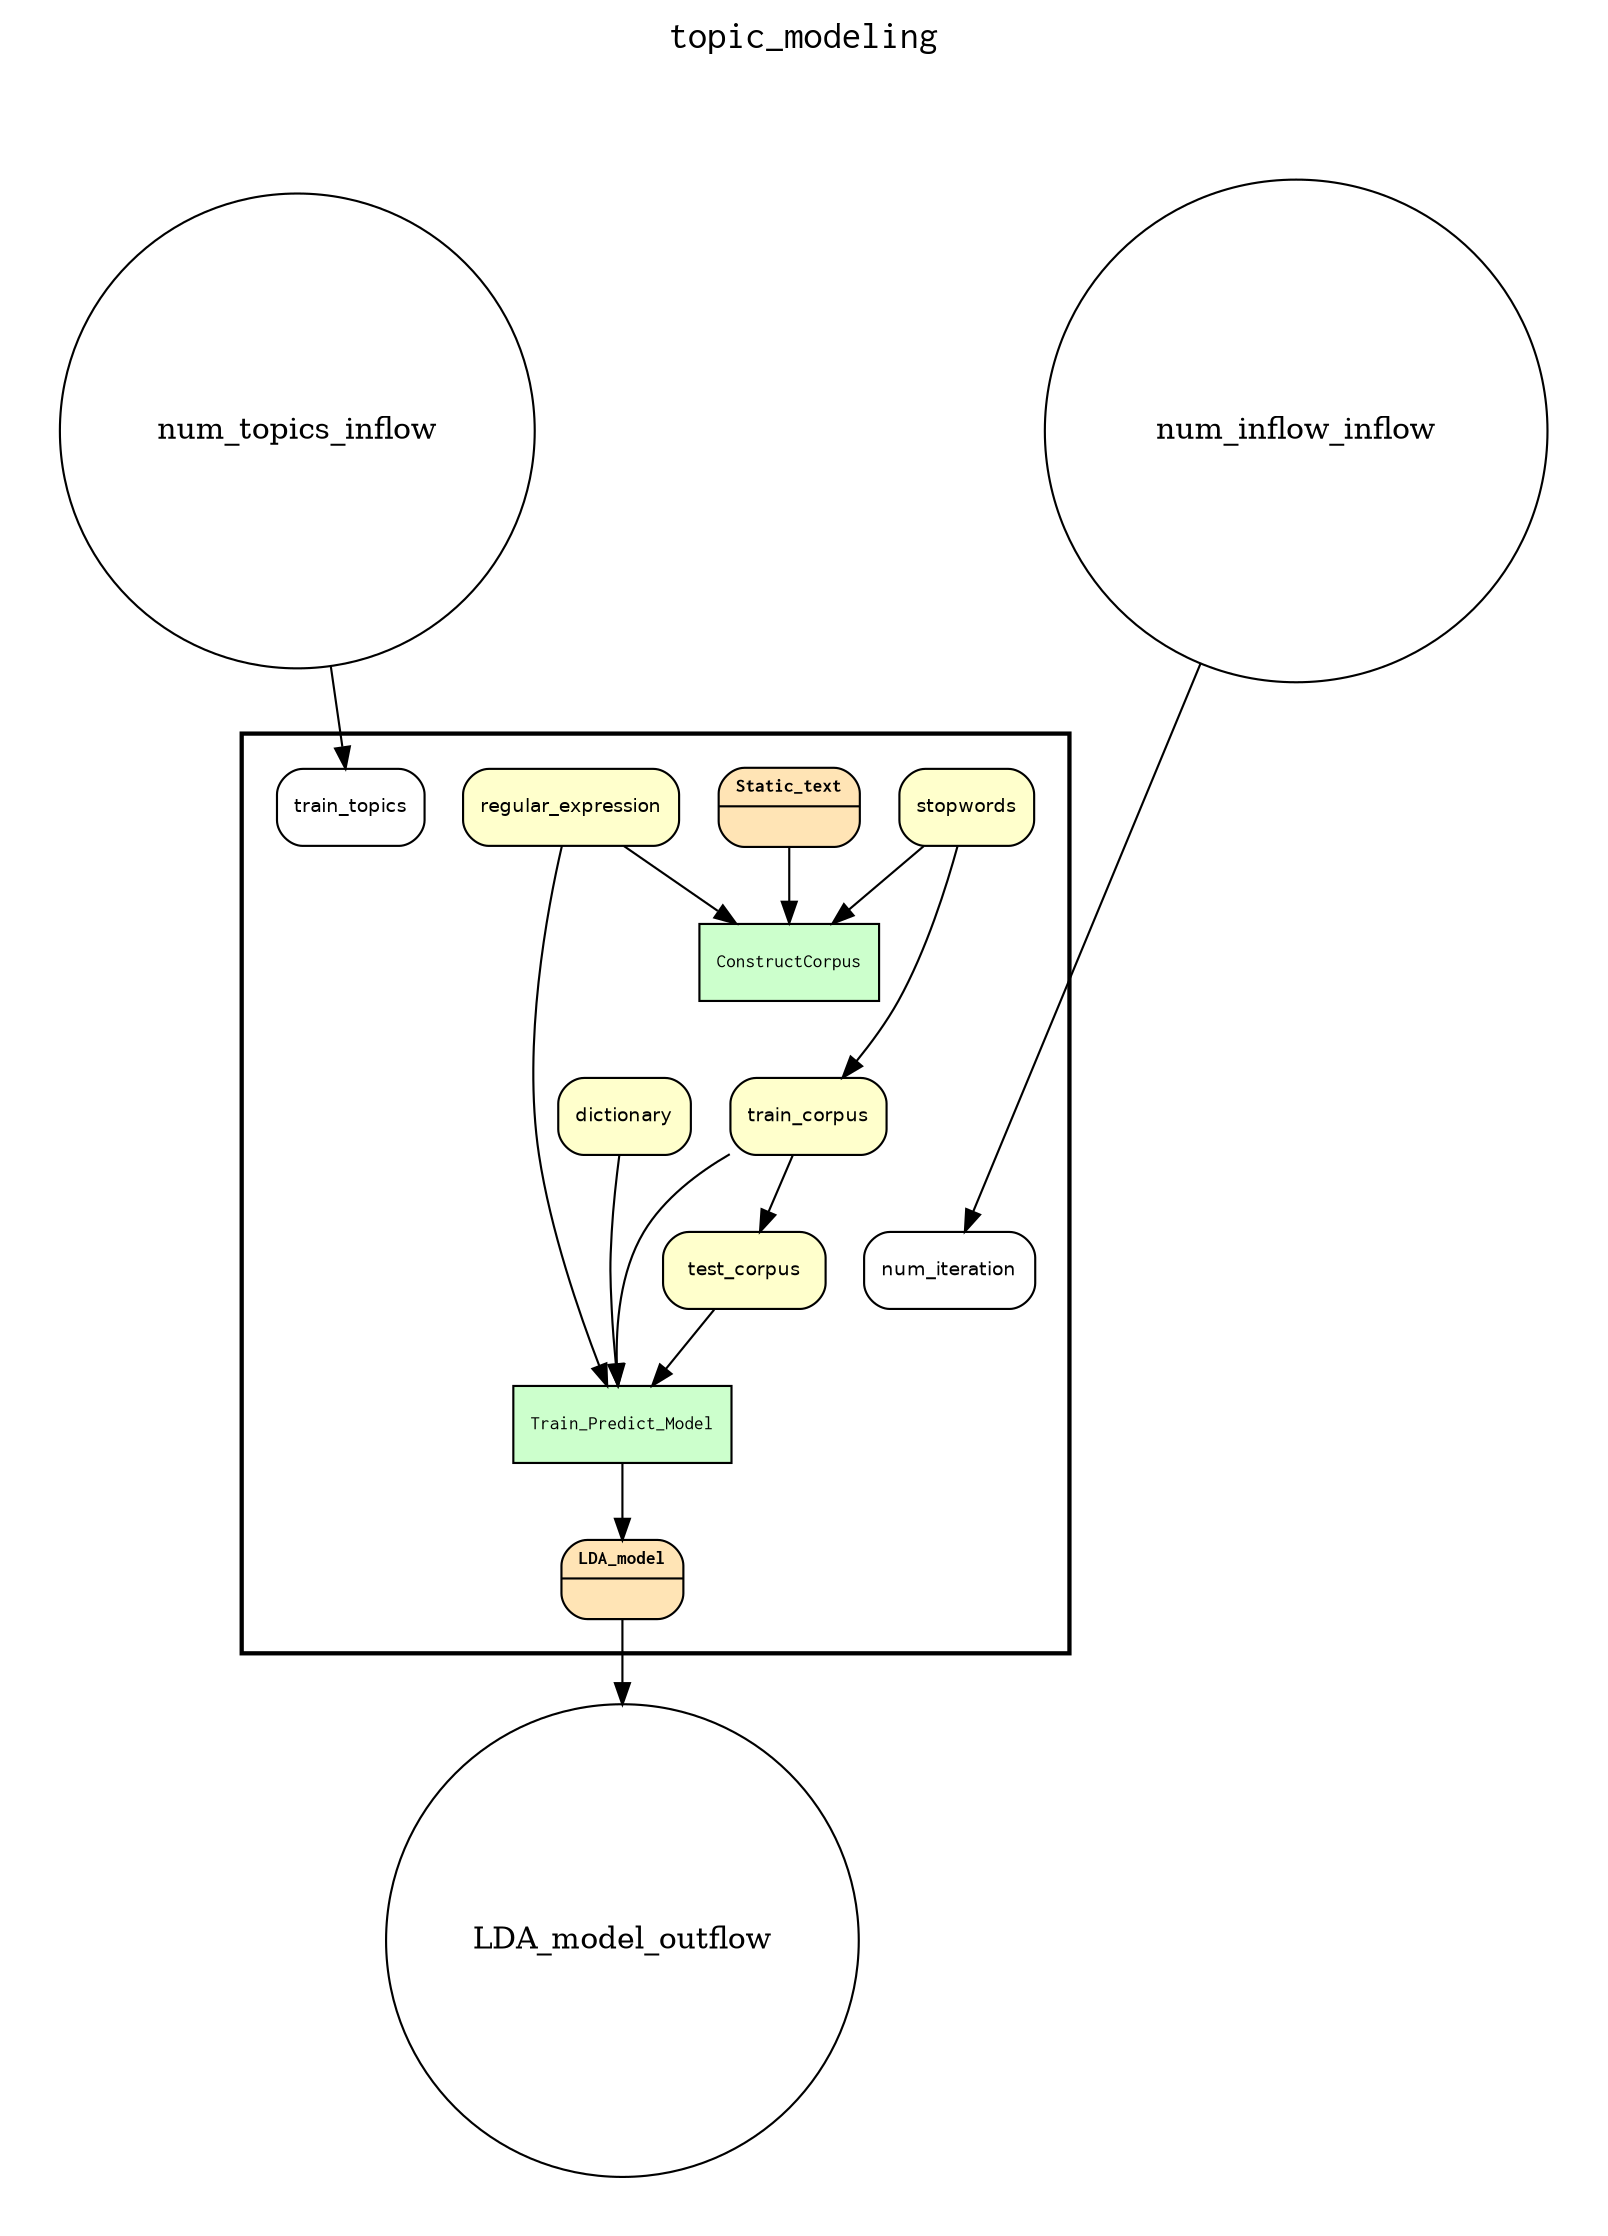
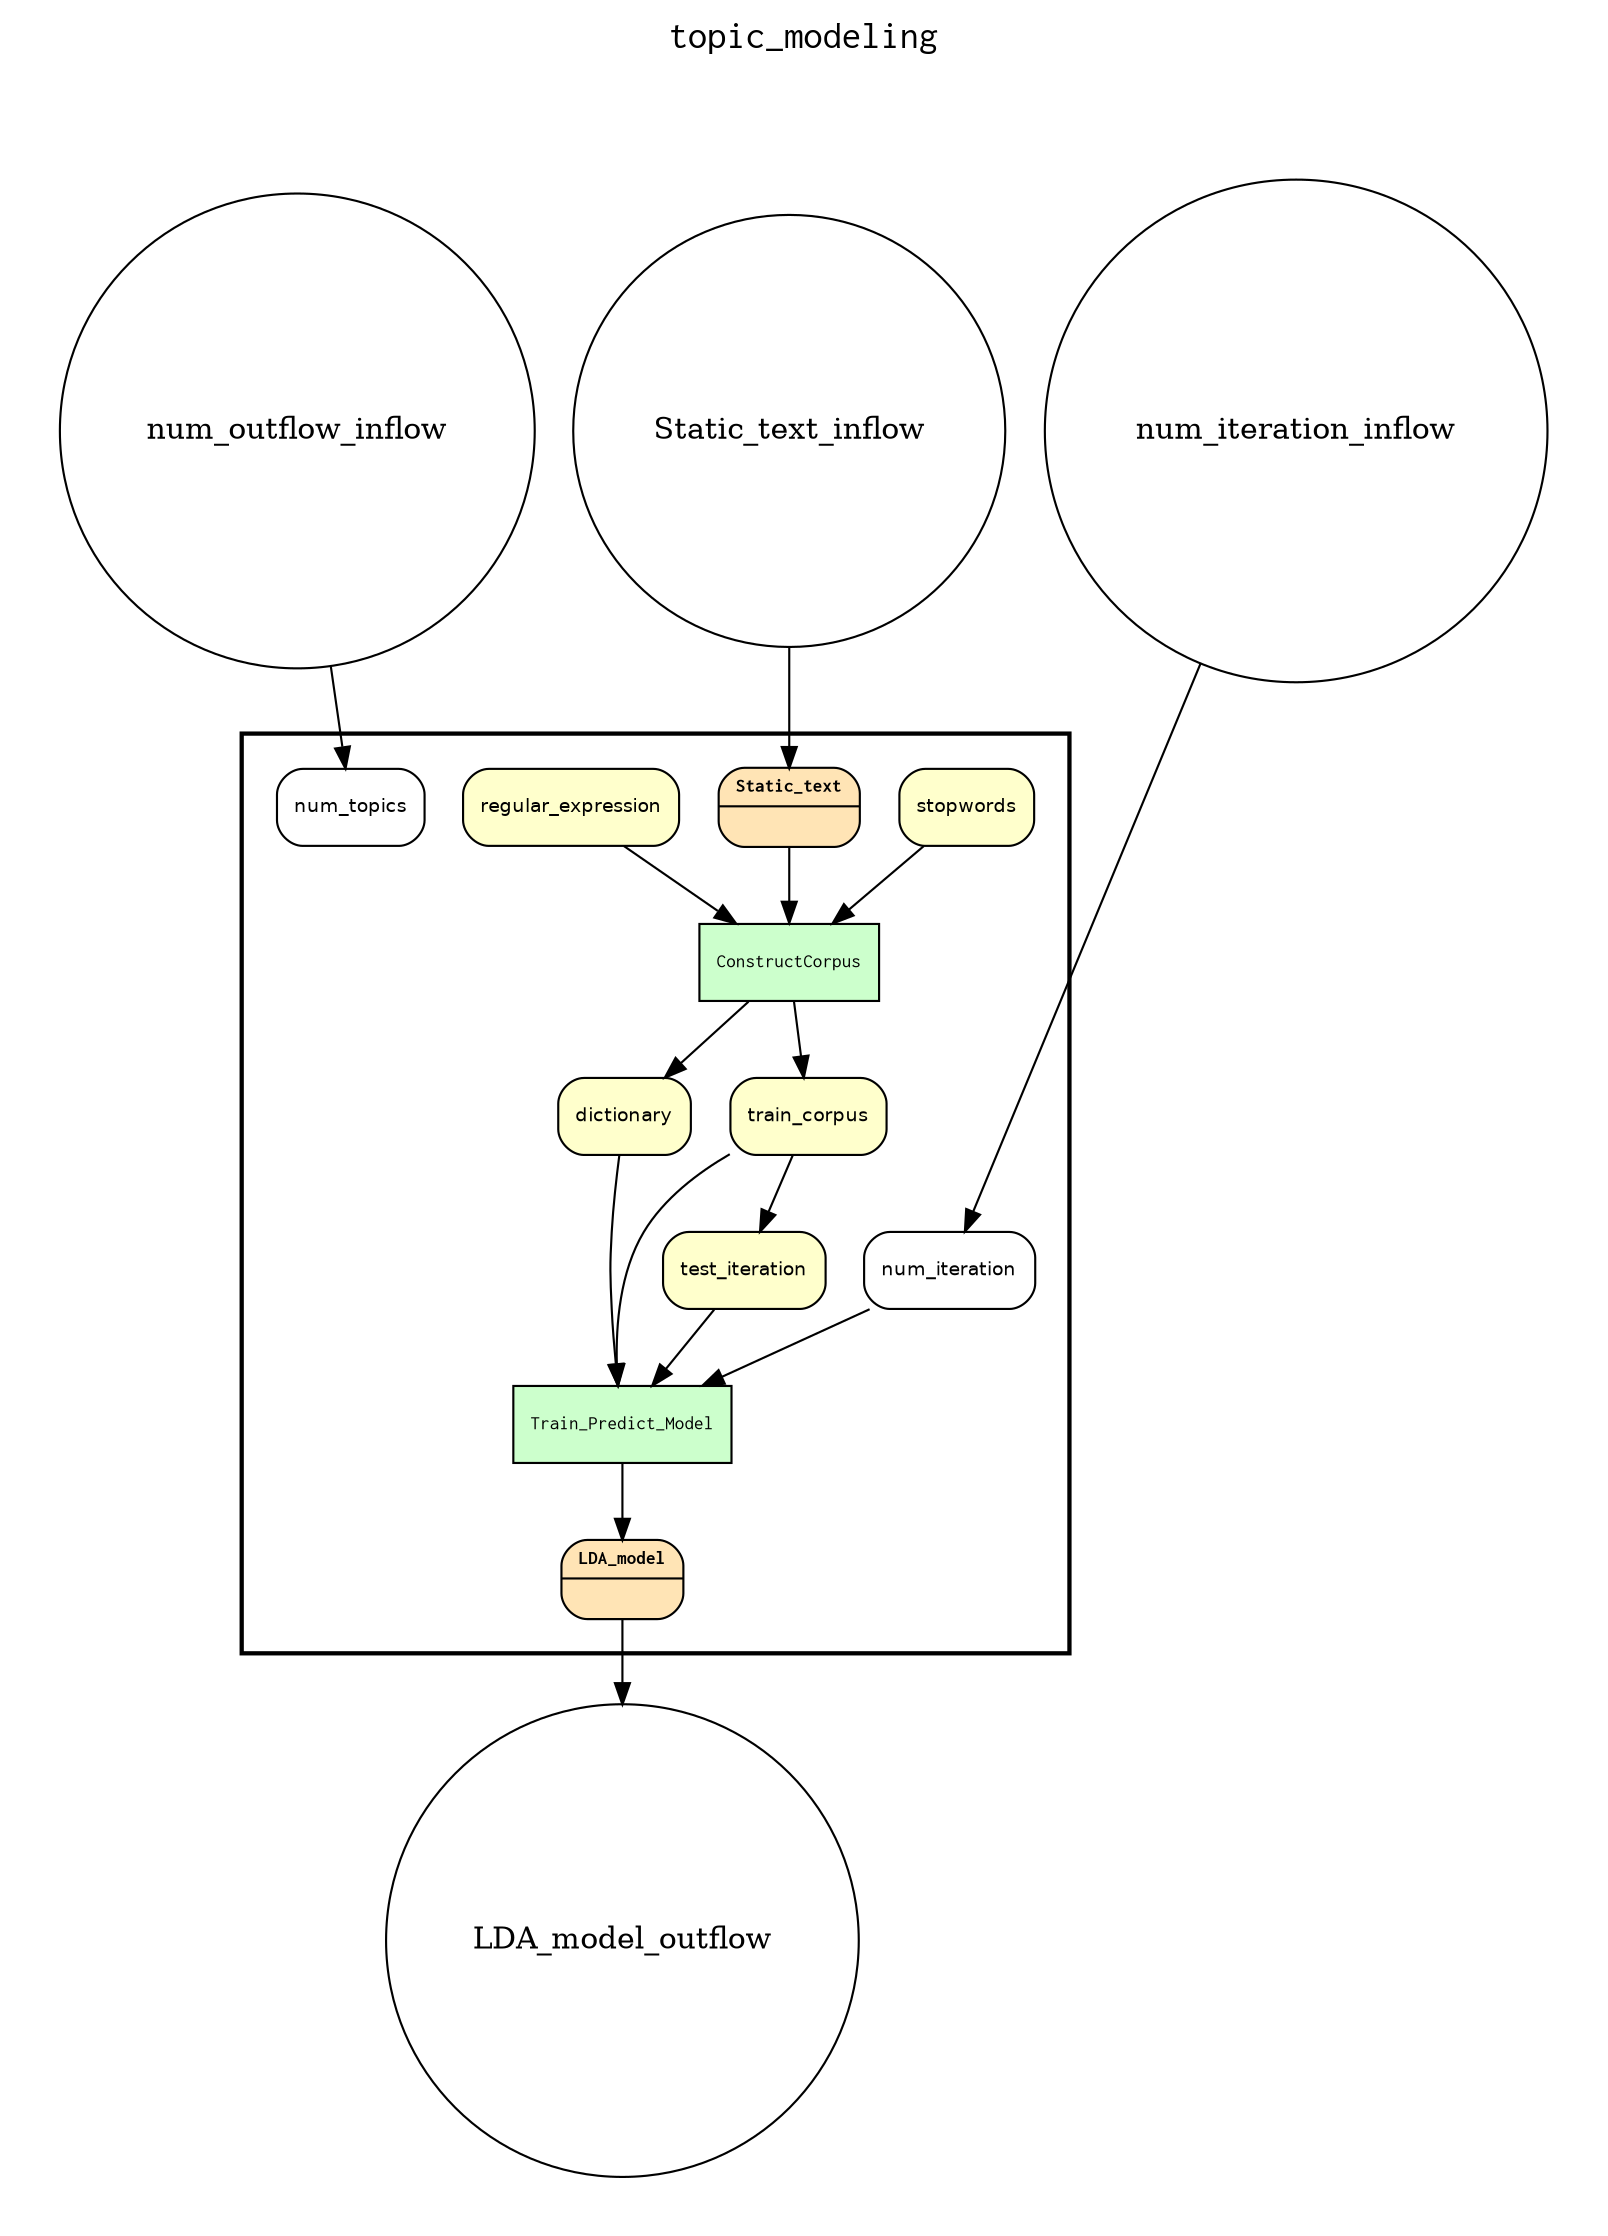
node "num_topics_inflow": label "num_topics_inflow" -> "num_outflow_inflow"
node "Static_text_inflow": added
node "num_inflow_inflow": label "num_inflow_inflow" -> "num_iteration_inflow"
node "train_topics": label "train_topics" -> "num_topics"
edge "stopwords" -> "train_corpus": now "ConstructCorpus" -> "train_corpus"
edge "ConstructCorpus" -> "dictionary": added
edge "regular_expression" -> "Train_Predict_Model": now "num_iteration" -> "Train_Predict_Model"
node "test_corpus": label "test_corpus" -> "test_iteration"
